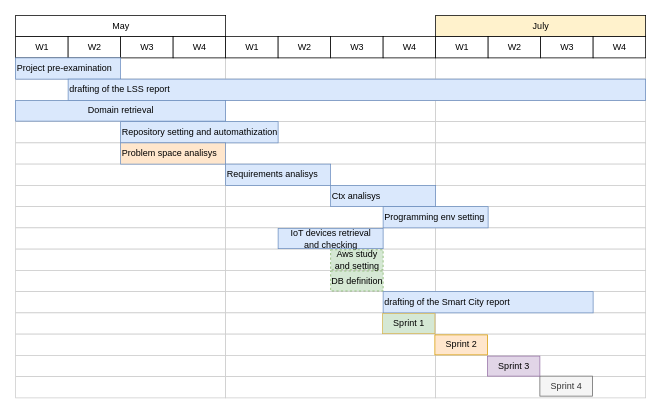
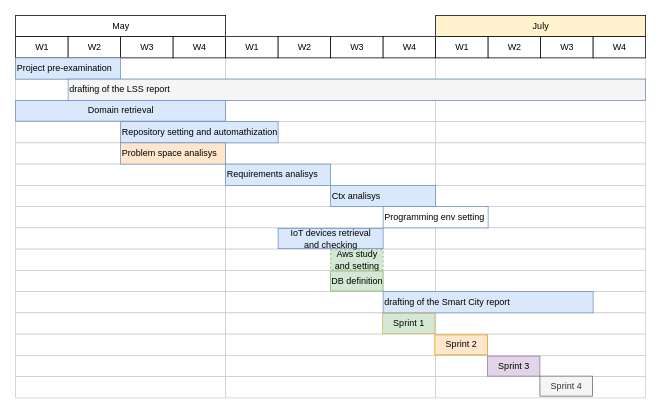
node "drafting of the LSS report": fillcolor #dae8fc -> #f5f5f5
node "Programming env setting": fillcolor #dae8fc -> #ffffff
node "DB definition": style dashed -> solid
